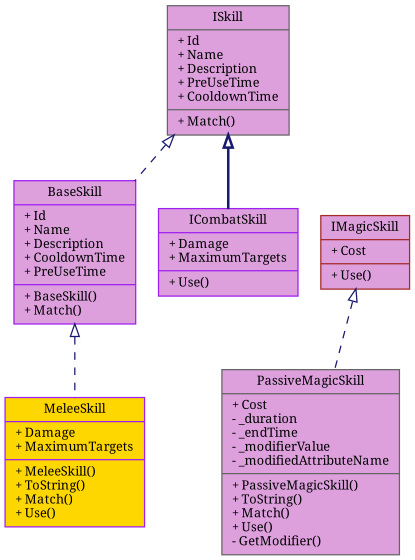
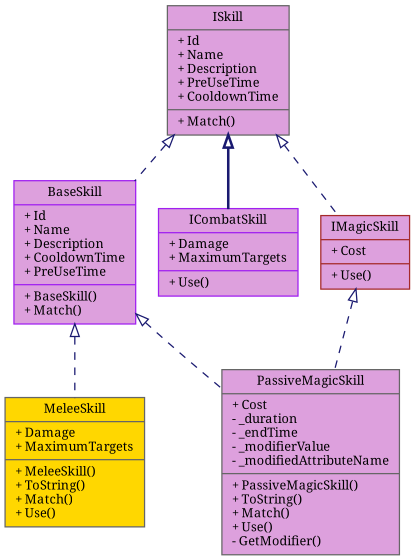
edge "IMagicSkill" -> "ISkill": added
edge "PassiveMagicSkill" -> "BaseSkill": added
node "MeleeSkill": color purple -> gray40
